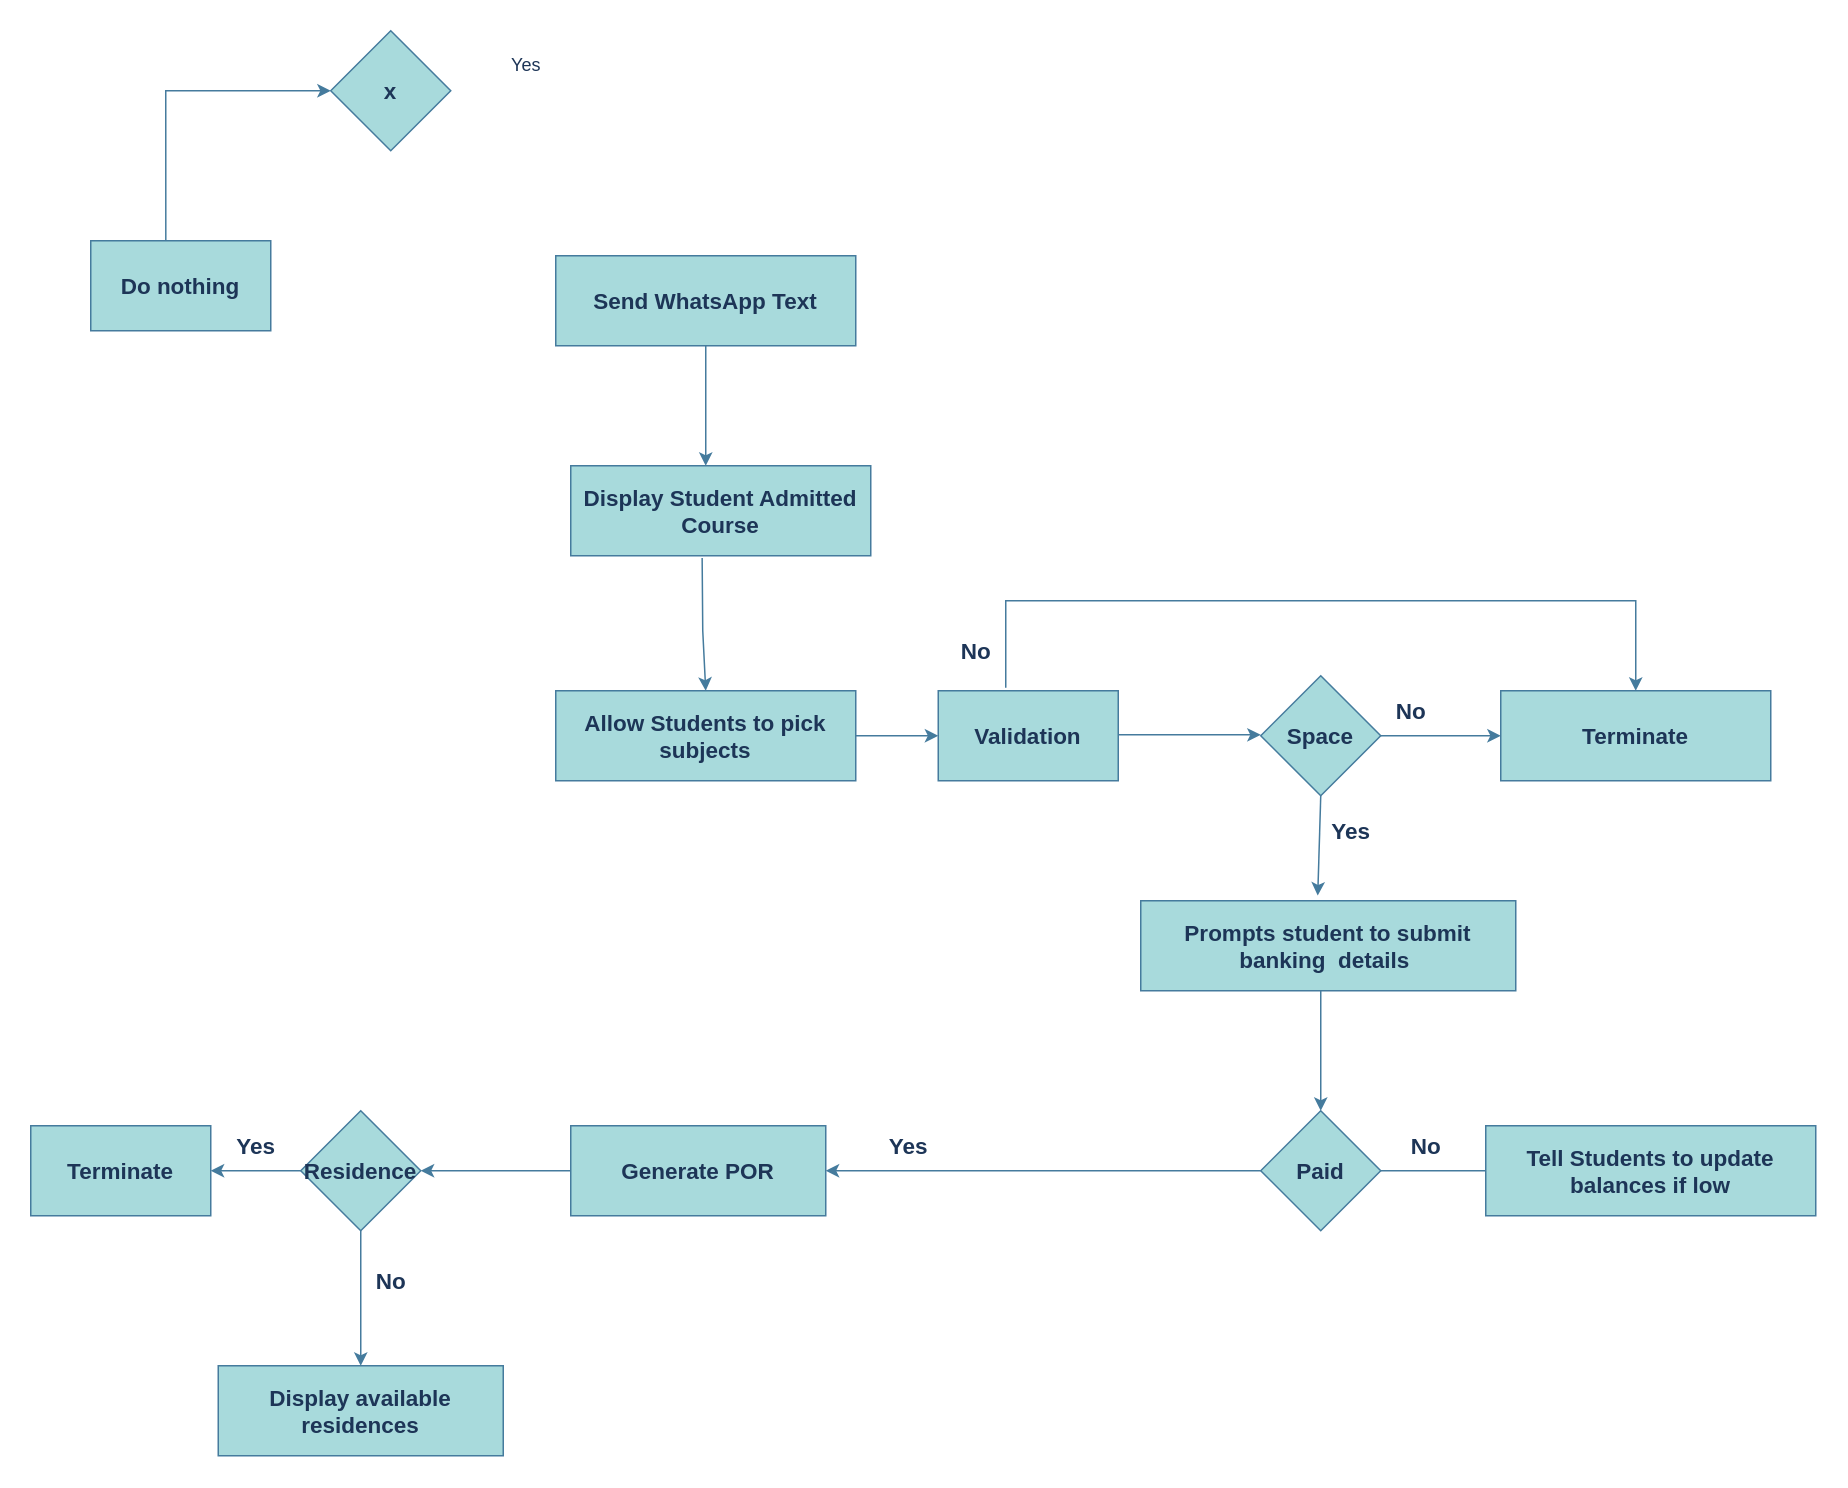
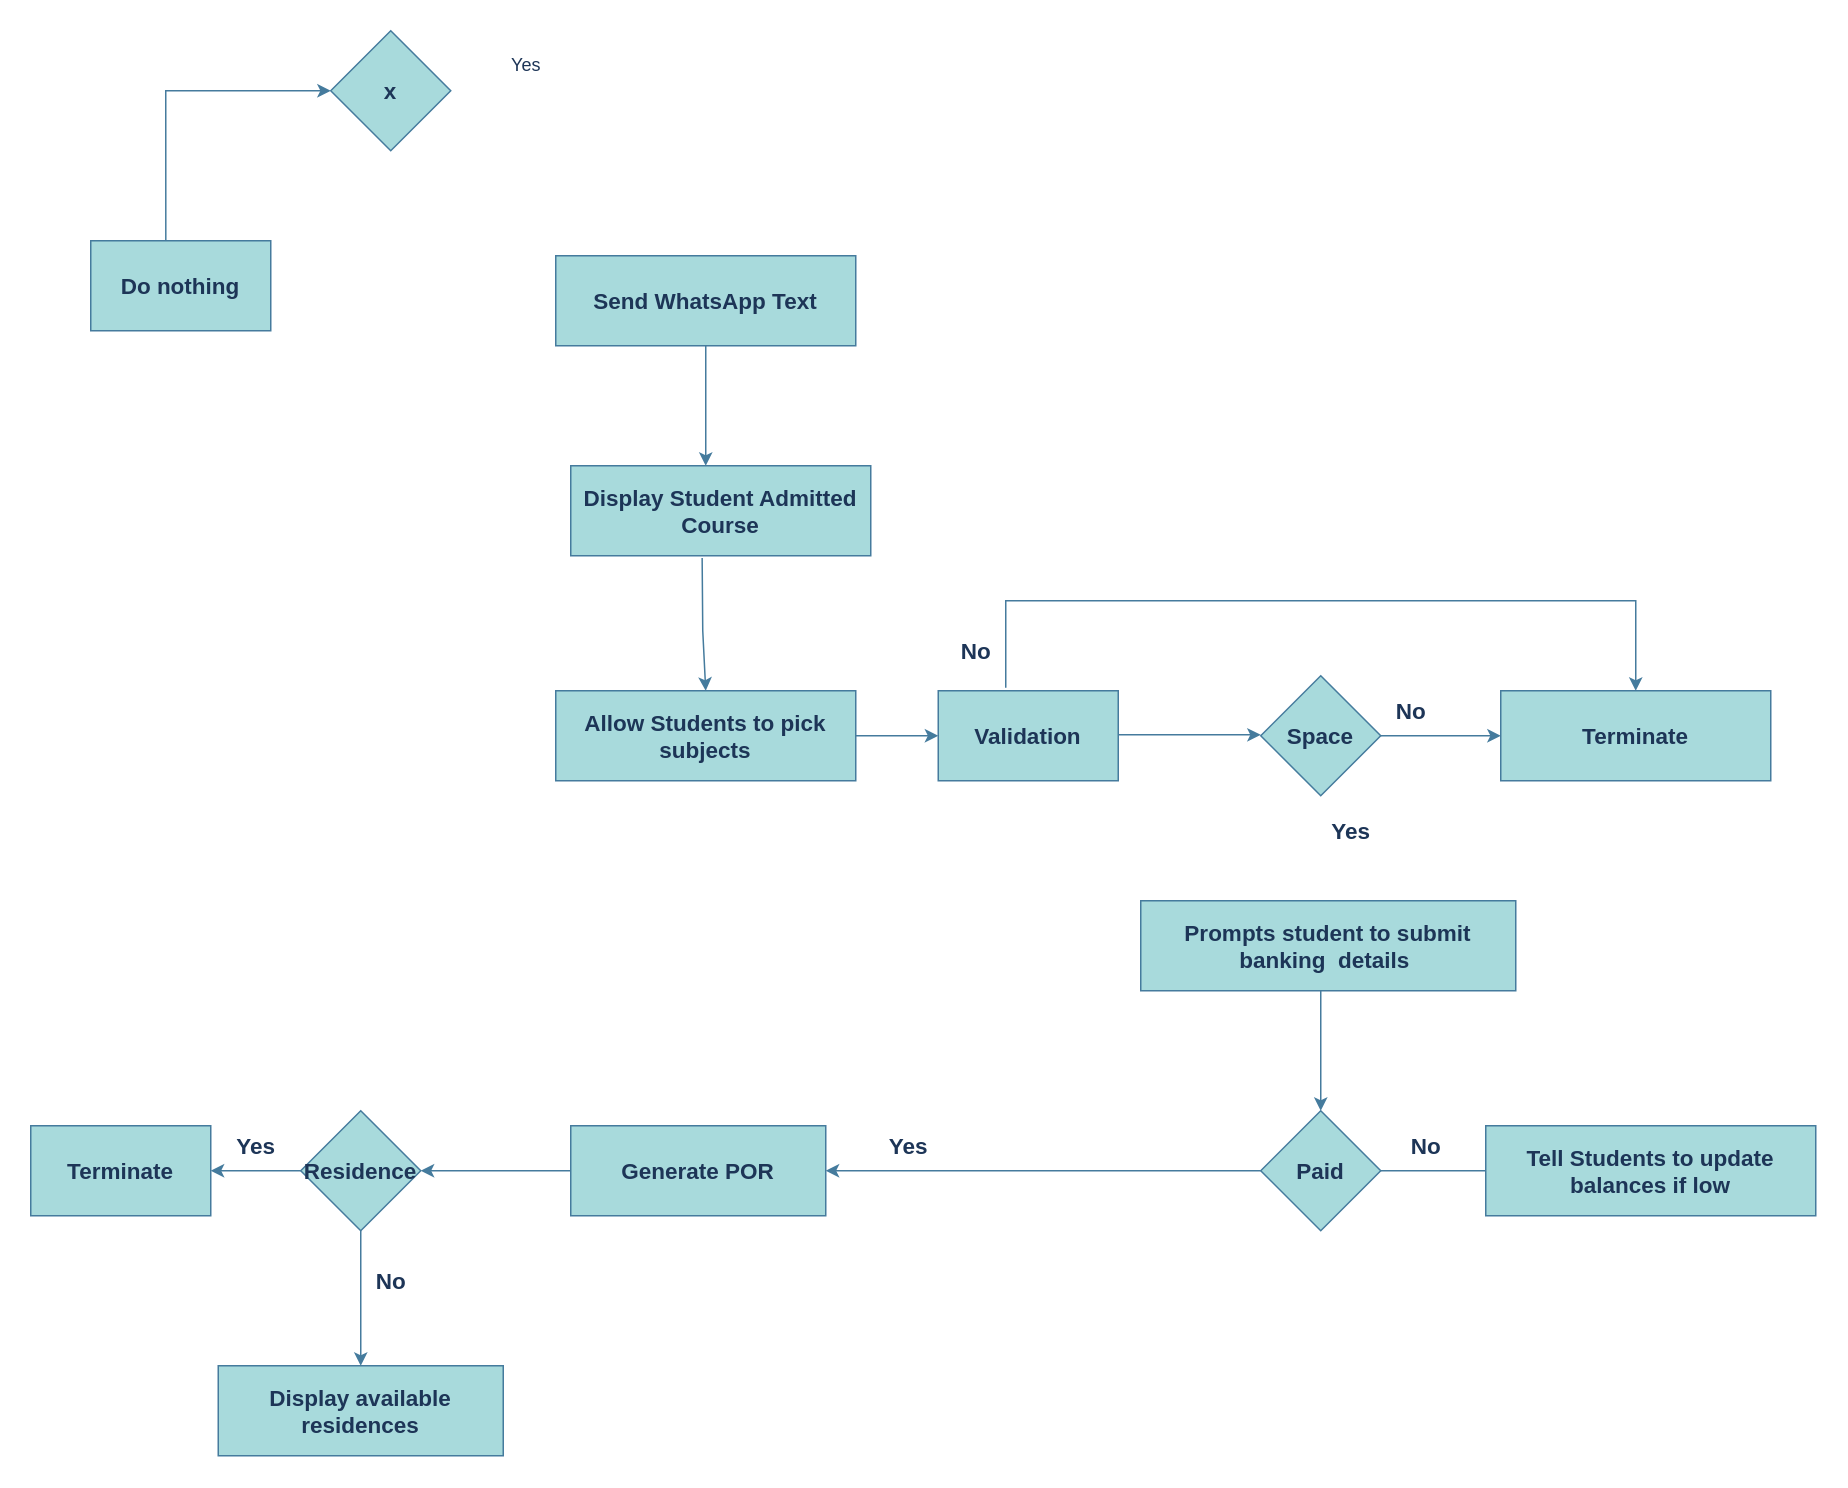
edge "Space" -> "Prompts student to submit banking details": removed
